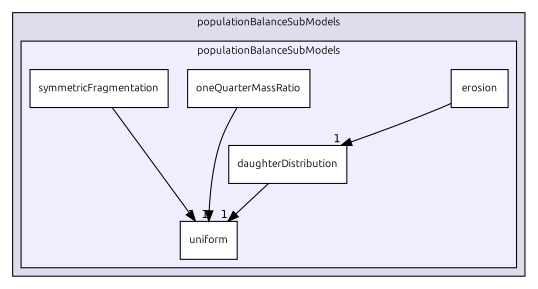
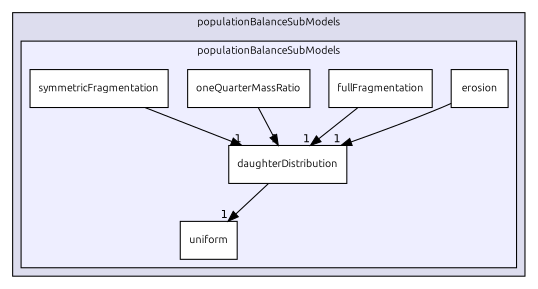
node "fullFragmentation": added
edge "oneQuarterMassRatio" -> "uniform": now "oneQuarterMassRatio" -> "daughterDistribution"
edge "symmetricFragmentation" -> "uniform": now "symmetricFragmentation" -> "daughterDistribution"
